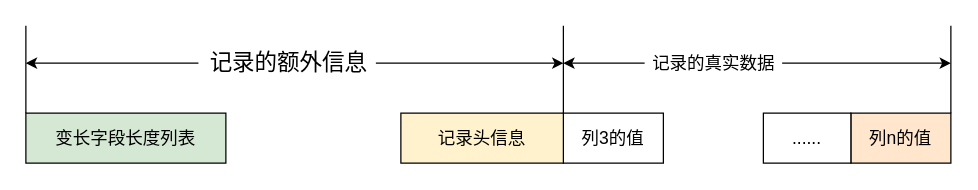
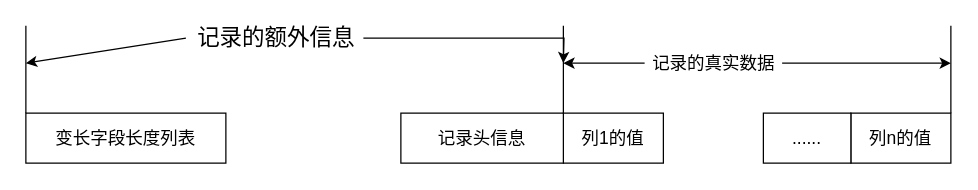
node "记录的额外信息": moved (288, 63) -> (276, 38)
node "变长字段长度列表": fillcolor #d5e8d4 -> #ffffff
node "记录头信息": fillcolor #fff2cc -> #ffffff
node "列3的值": label "列3的值" -> "列1的值"
node "列n的值": fillcolor #ffe6cc -> #ffffff
